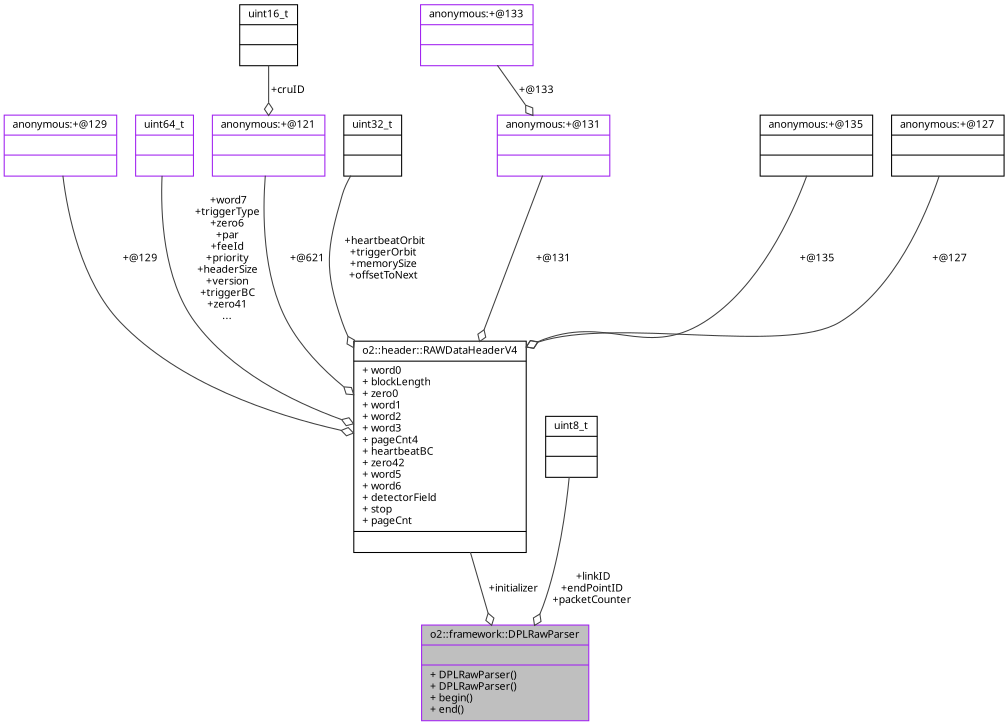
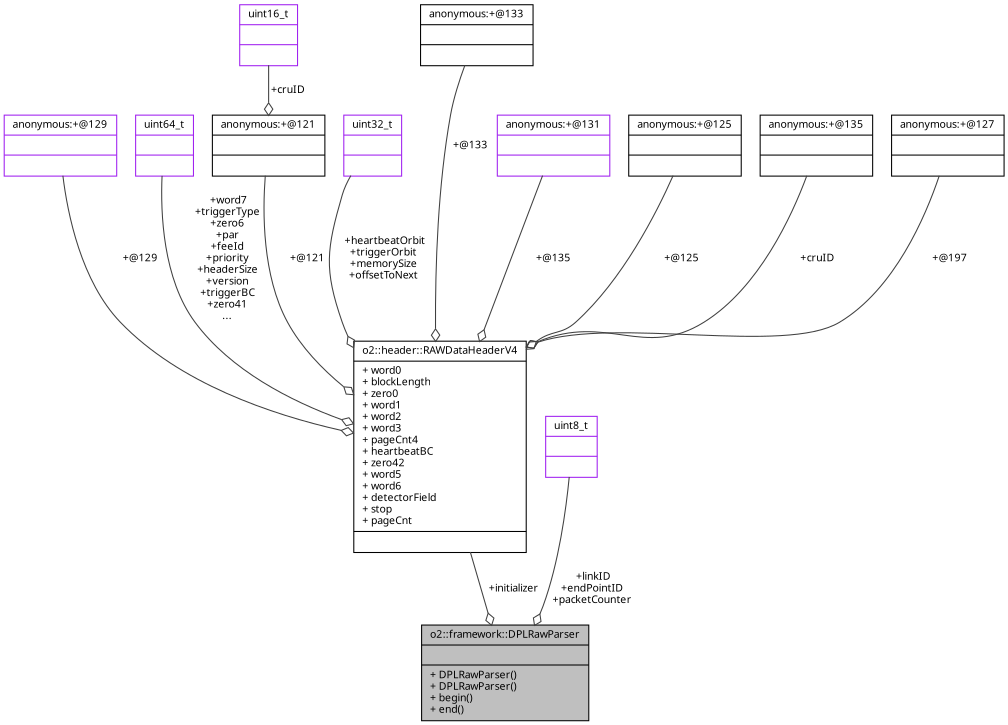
node "uint16_t": color black -> purple
node "anonymous:+@133": color purple -> black
edge "anonymous:+@133" -> "anonymous:+@131": now "anonymous:+@133" -> "o2::header::RAWDataHeaderV4"
node "anonymous:+@121": color purple -> black
node "uint32_t": color black -> purple
node "anonymous:+@125": added
edge "anonymous:+@121" -> "o2::header::RAWDataHeaderV4": label " +@621" -> " +@121"
edge "anonymous:+@131" -> "o2::header::RAWDataHeaderV4": label " +@131" -> " +@135"
edge "anonymous:+@135" -> "o2::header::RAWDataHeaderV4": label " +@135" -> " +cruID"
edge "anonymous:+@127" -> "o2::header::RAWDataHeaderV4": label " +@127" -> " +@197"
node "uint8_t": color black -> purple
node "o2::framework::DPLRawParser": color purple -> black
